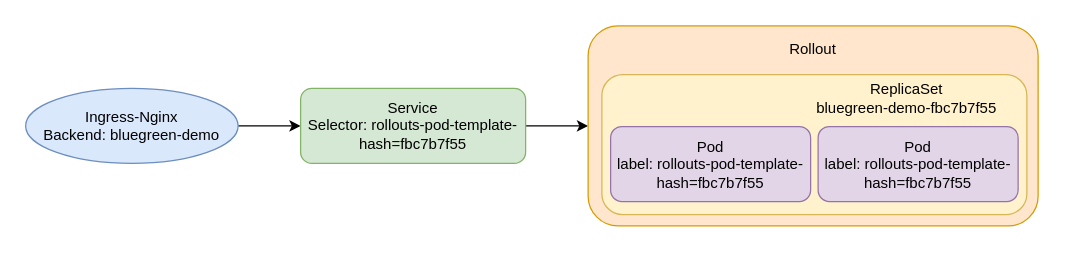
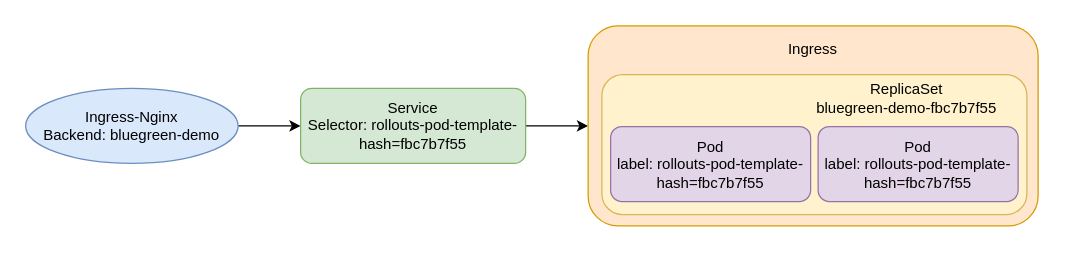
node "Rollout": label "Rollout" -> "Ingress"
